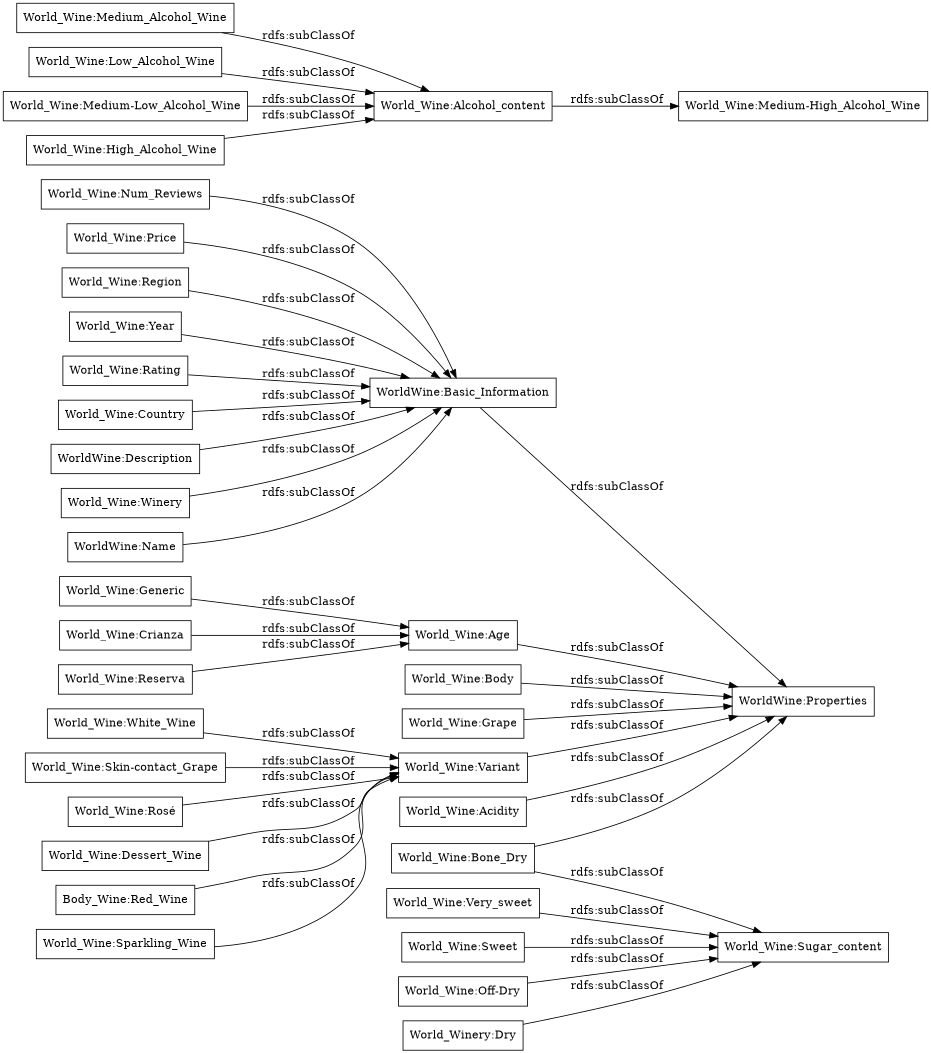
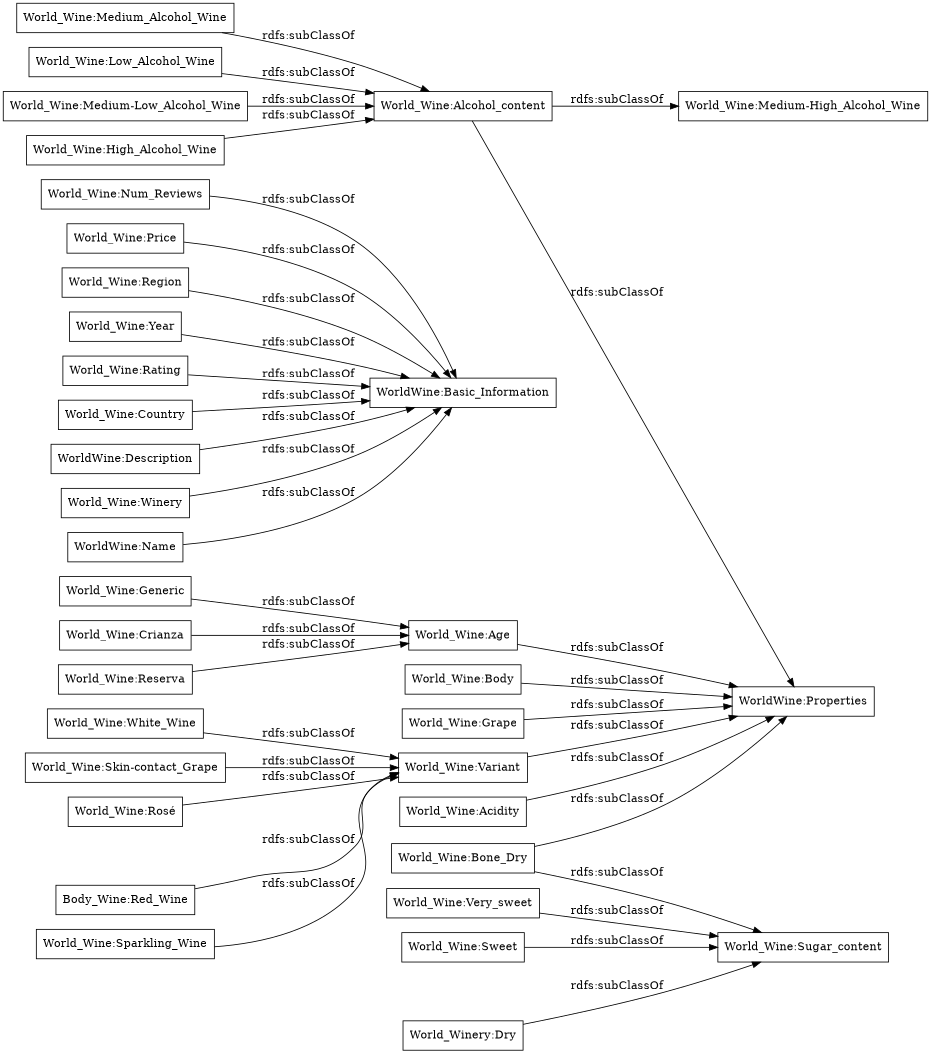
edge "WorldWine:Basic_Information" -> "WorldWine:Properties": now "World_Wine:Alcohol_content" -> "WorldWine:Properties"
node "World_Wine:Dessert_Wine": removed
node "World_Wine:Off-Dry": removed
